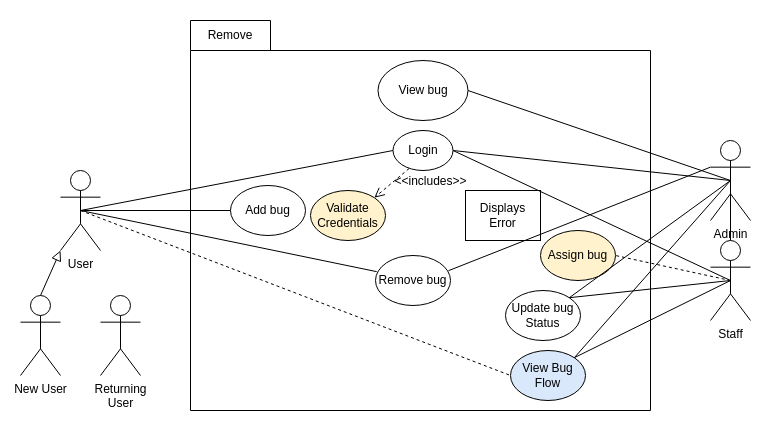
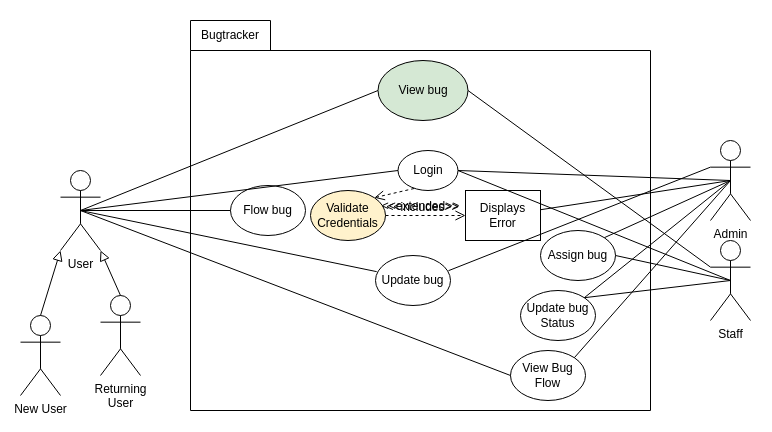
node "Remove": label "Remove" -> "Bugtracker"
node "View bug": fillcolor #ffffff -> #d5e8d4
edge "View bug" -- "Admin": now "Displays Error" -- "Admin"
edge "View bug" -- "User": added
node "Login": moved (423, 151) -> (428, 171)
edge "View bug" -- "Staff": added
node "Add bug": label "Add bug" -> "Flow bug"
edge "Validate Credentials" -> "Displays Error": added, label "<<extended>>"
edge "Admin" -- "Staff": now "Admin" -- "Assign bug"
node "Assign bug": fillcolor #fff2cc -> #ffffff
edge "Assign bug" -- "Staff": style dashed -> solid
edge "Returning User" -> "User": added
node "Remove bug": label "Remove bug" -> "Update bug"
edge "User" -- "View Bug Flow": style dashed -> solid
node "Update bug Status": moved (543, 316) -> (558, 316)
edge "Staff" -- "View Bug Flow": removed
node "New User": moved (41, 336) -> (41, 356)
node "View Bug Flow": fillcolor #dae8fc -> #ffffff
